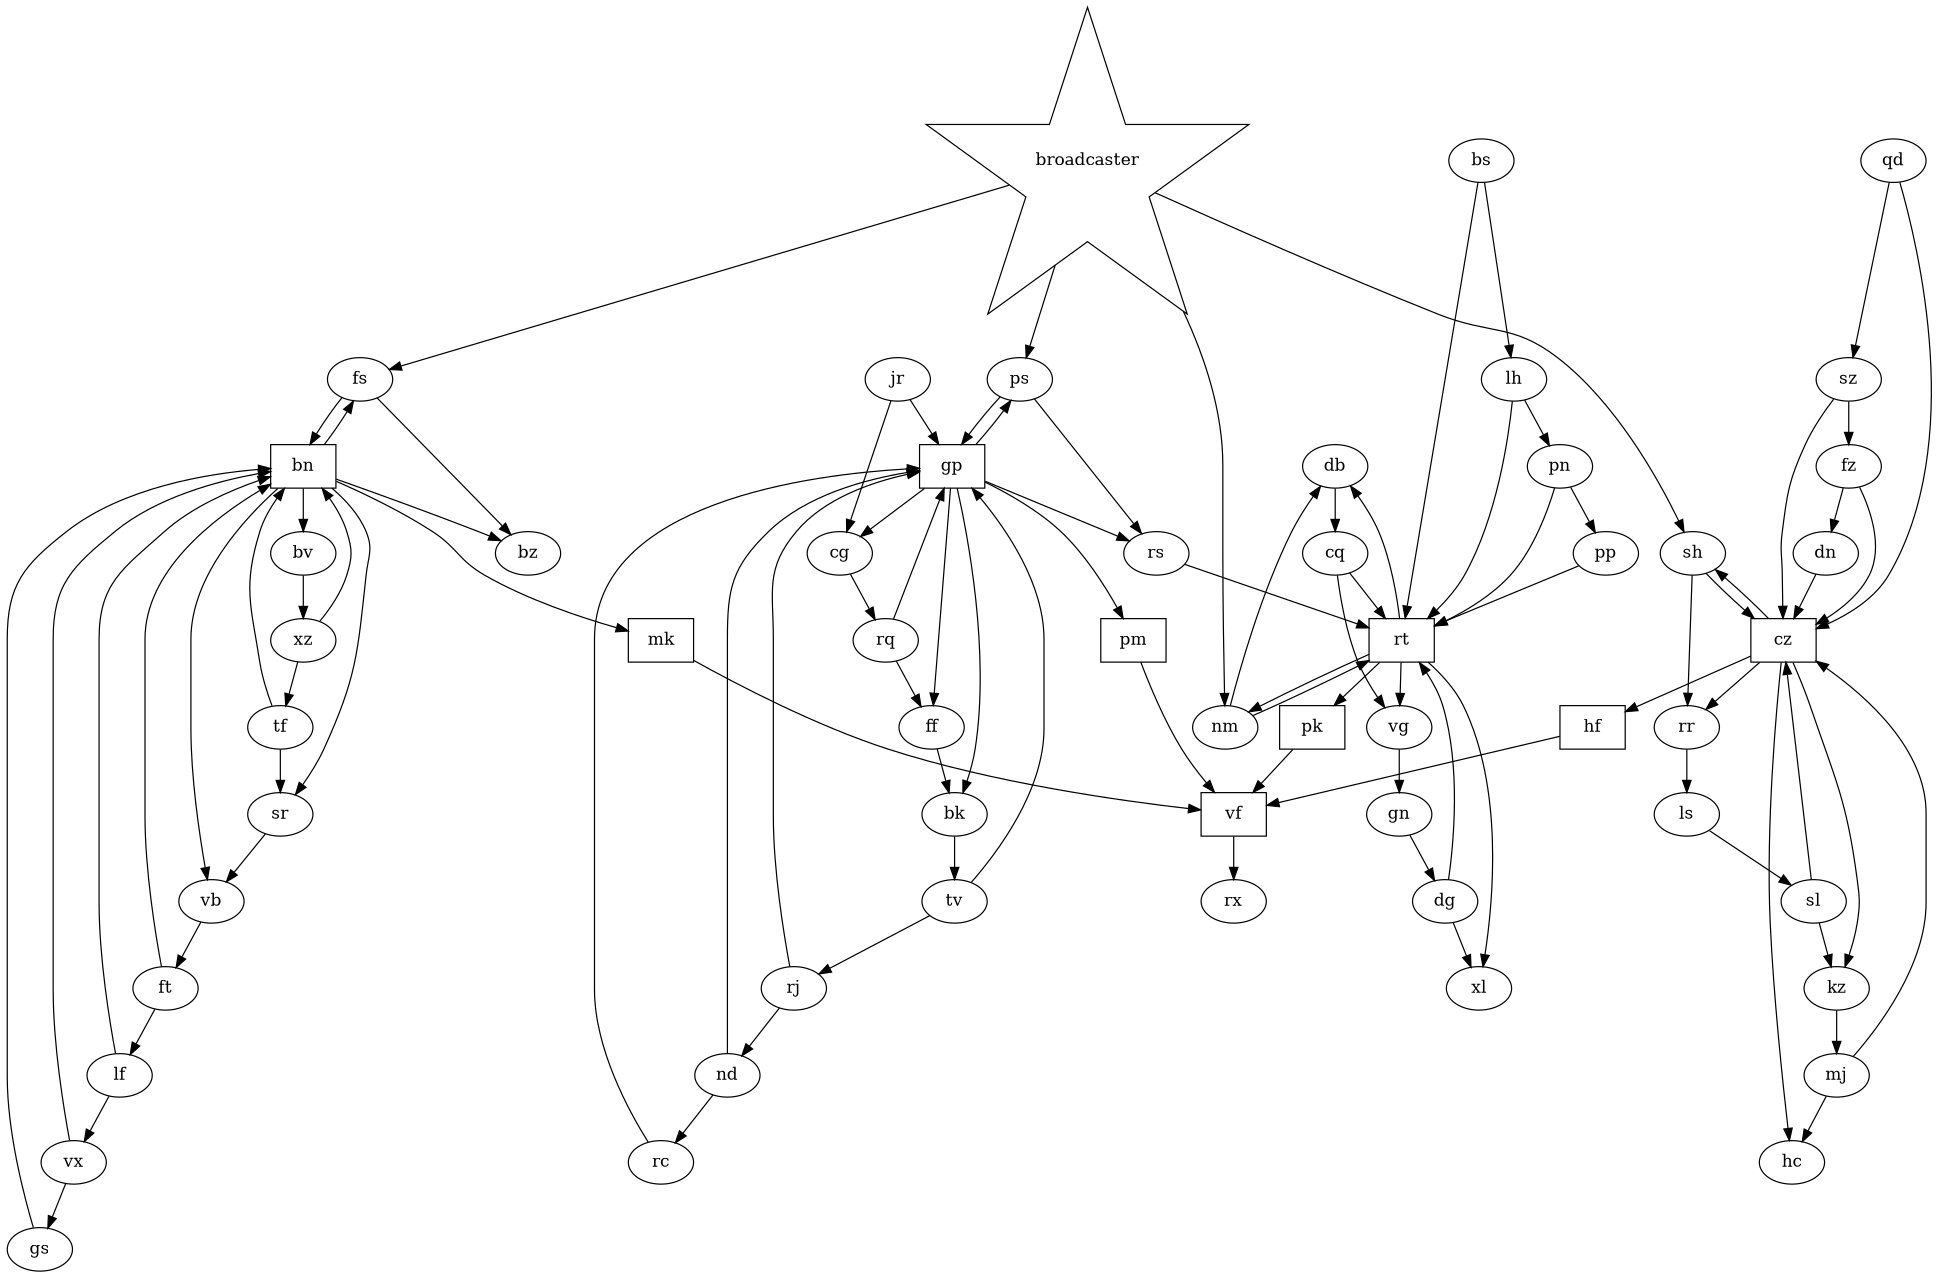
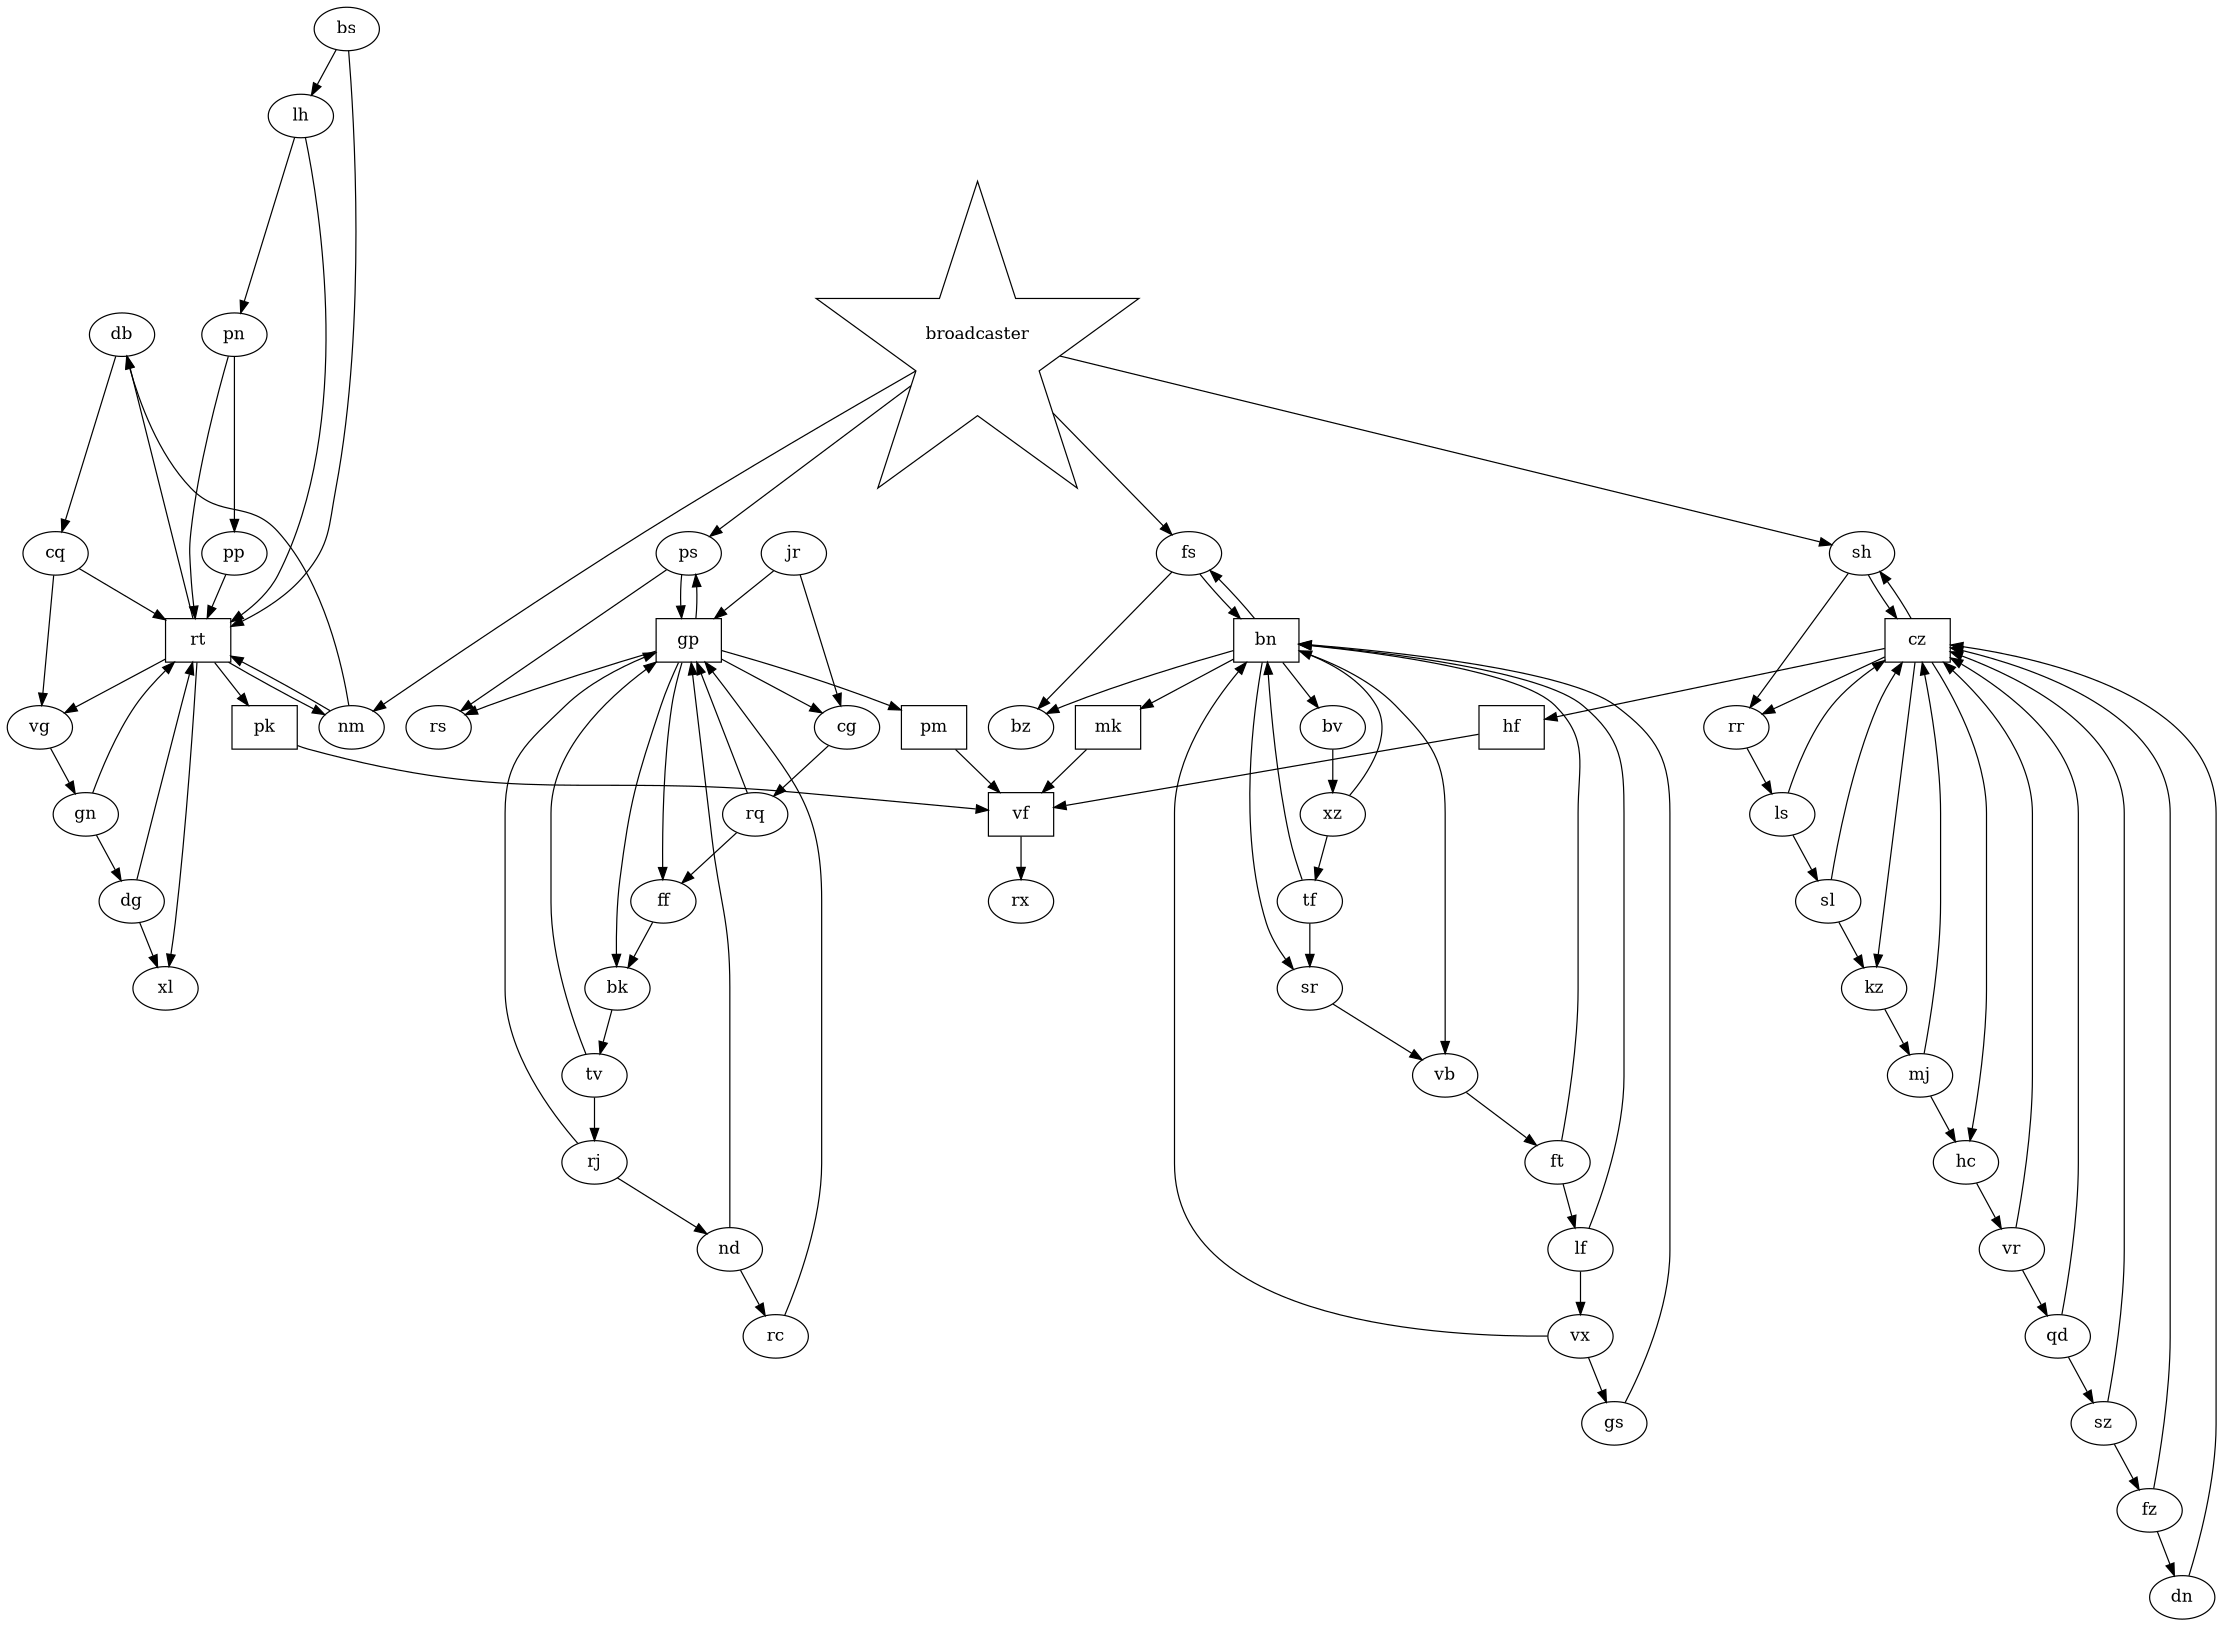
edge "rs" -> "rt": now "gn" -> "rt"
edge "ls" -> "cz": added
node "vr": added
